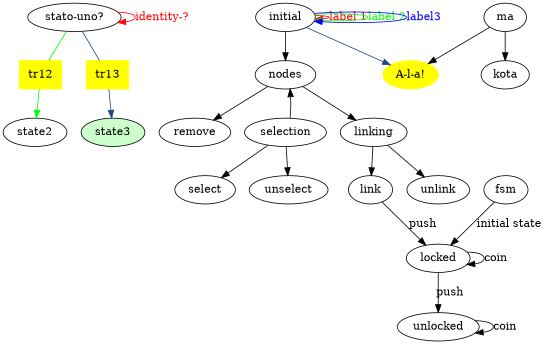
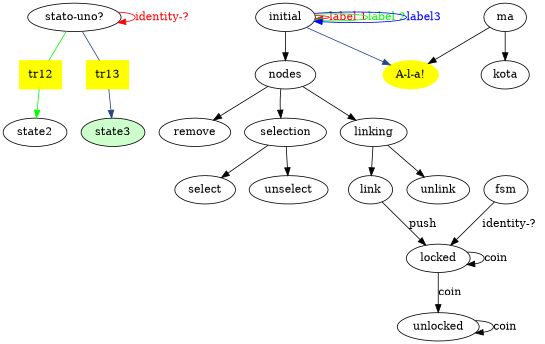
edge "selection" -> "nodes": reversed
edge "fsm" -> "locked": label "initial state" -> "identity-?"
edge "locked" -> "unlocked": label "push" -> "coin"
